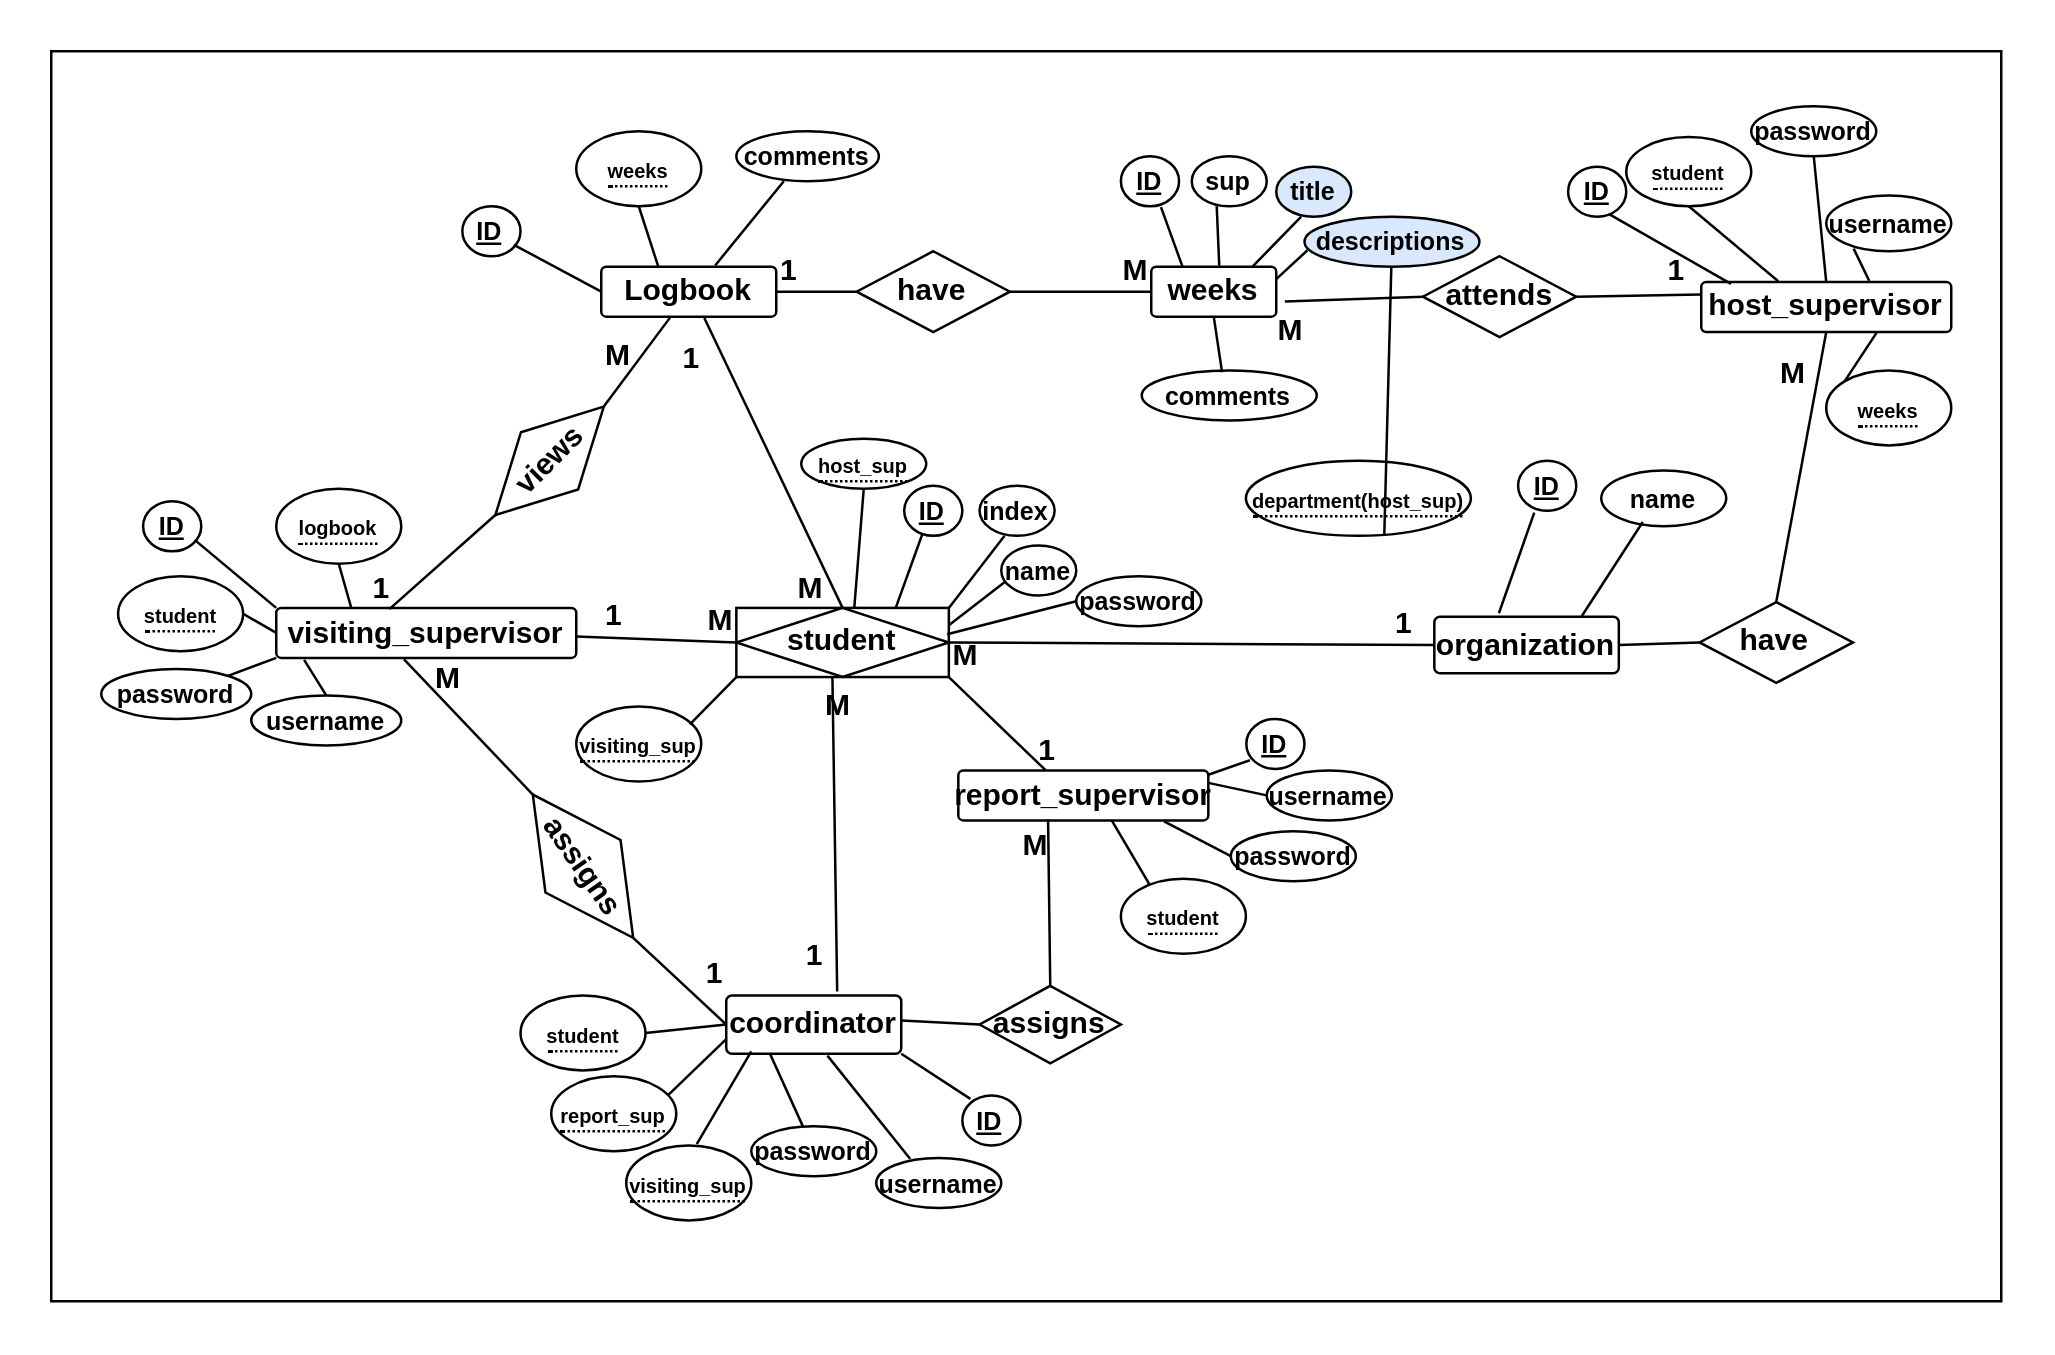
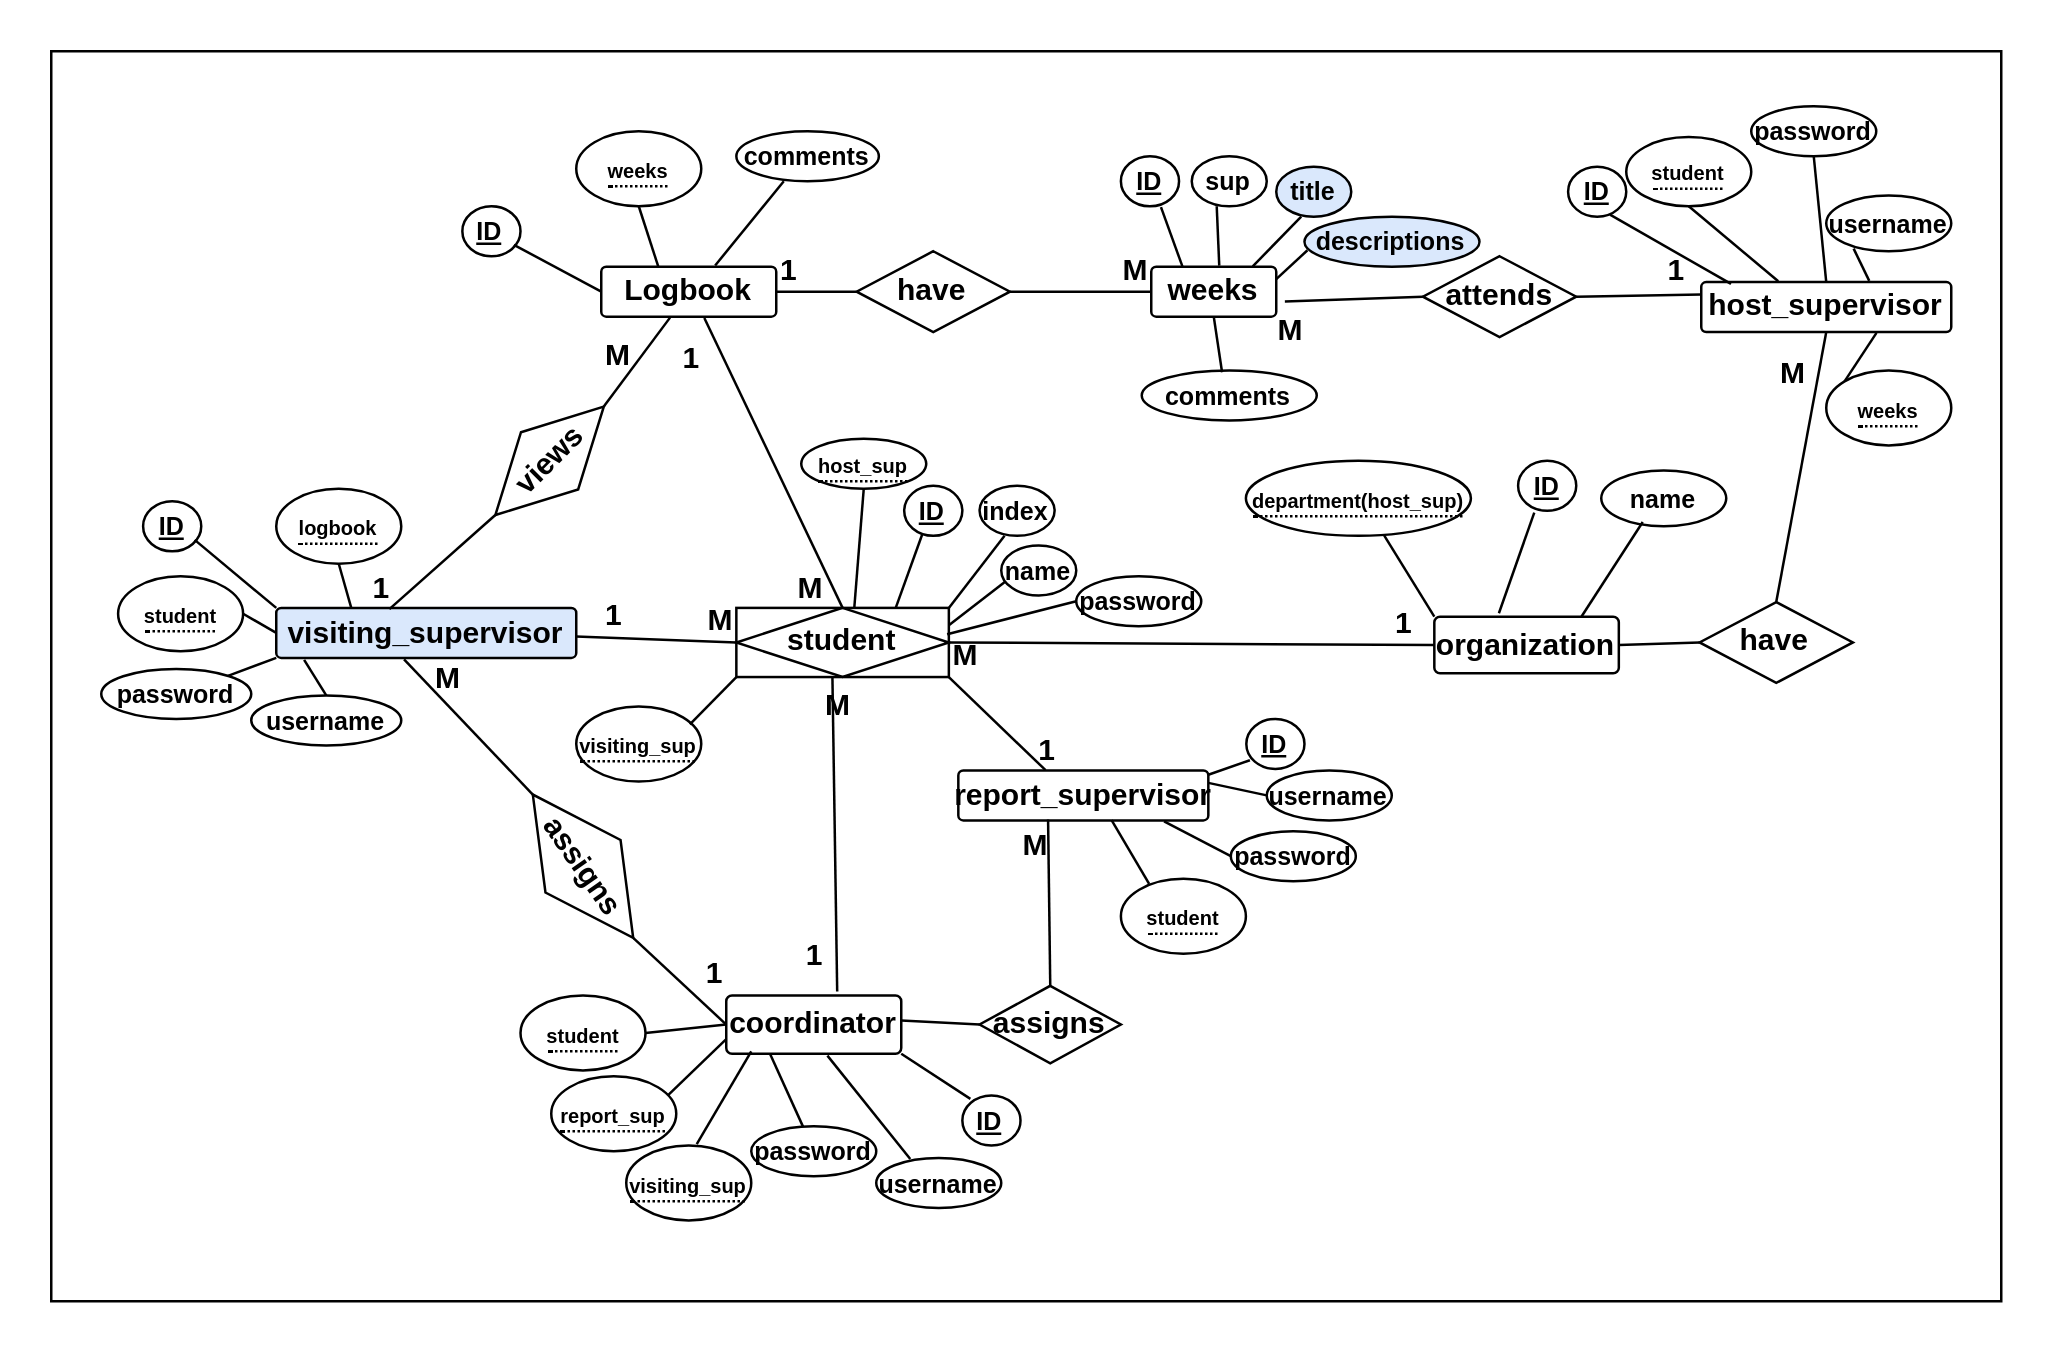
edge "descriptions" -- "department(host_sup)": now "organization" -- "department(host_sup)"
node "visiting_supervisor": fillcolor #ffffff -> #dae8fc
